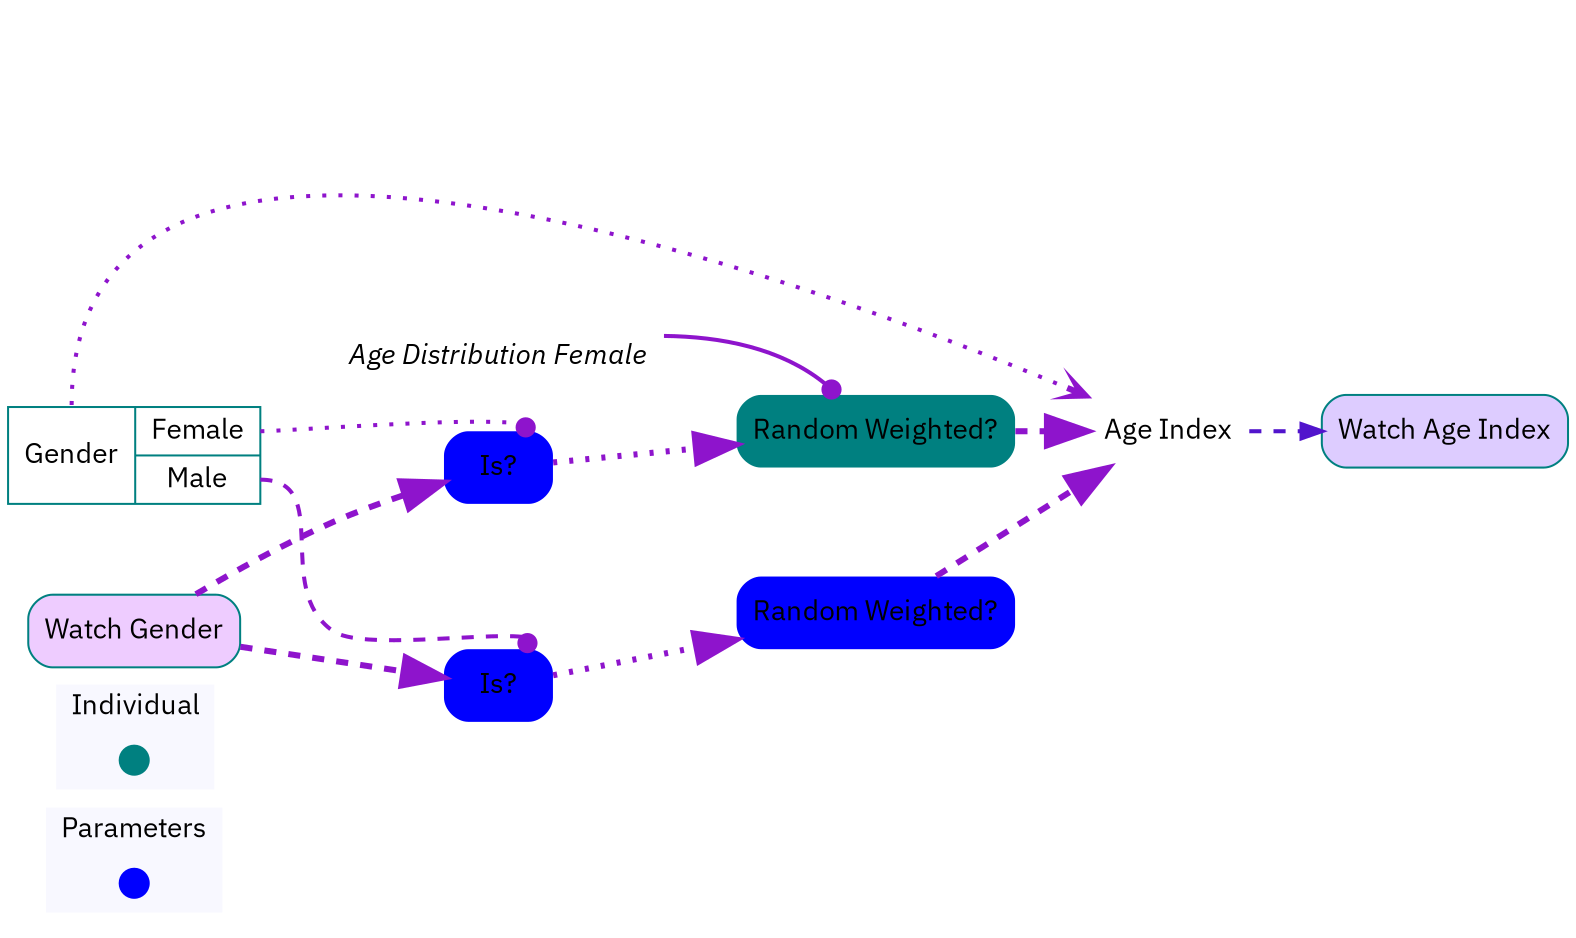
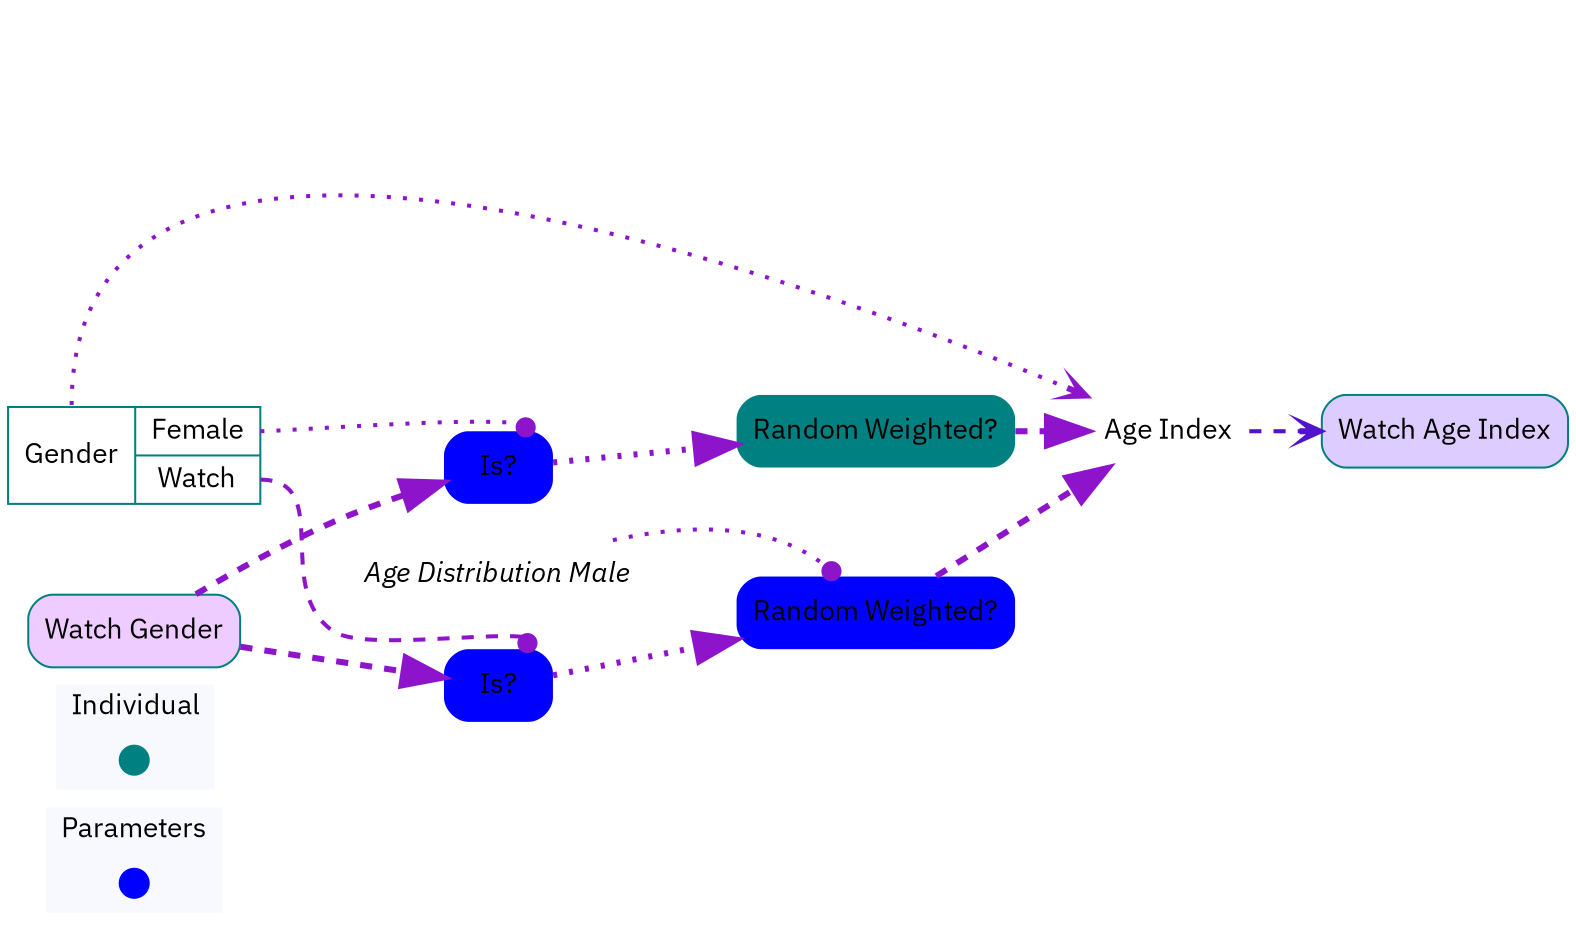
node "Age Distribution Female": removed
edge "Age Index" -> "Watch Age Index": arrowhead normal -> vee
node "Gender": text "Male" -> "Watch"
node "Age Distribution Male": added
